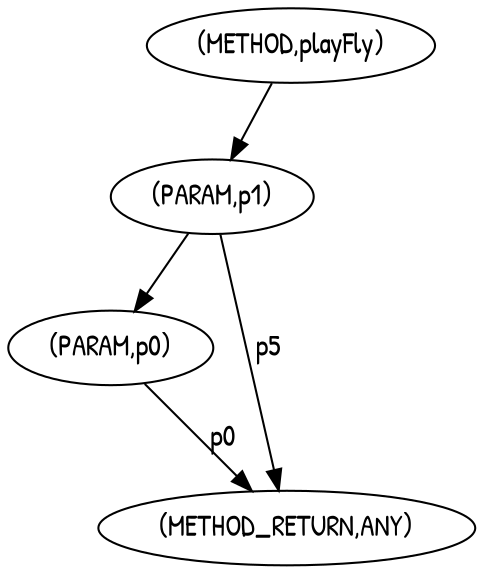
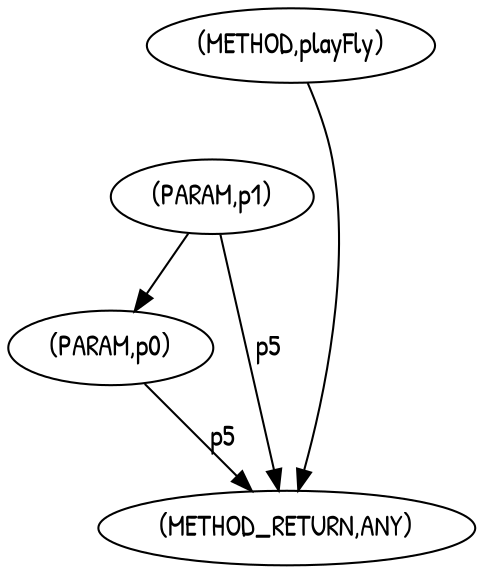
edge "(METHOD,playFly)" -> "(PARAM,p1)": now "(METHOD,playFly)" -> "(METHOD_RETURN,ANY)"
edge "(PARAM,p0)" -> "(METHOD_RETURN,ANY)": label "p0" -> "p5"
